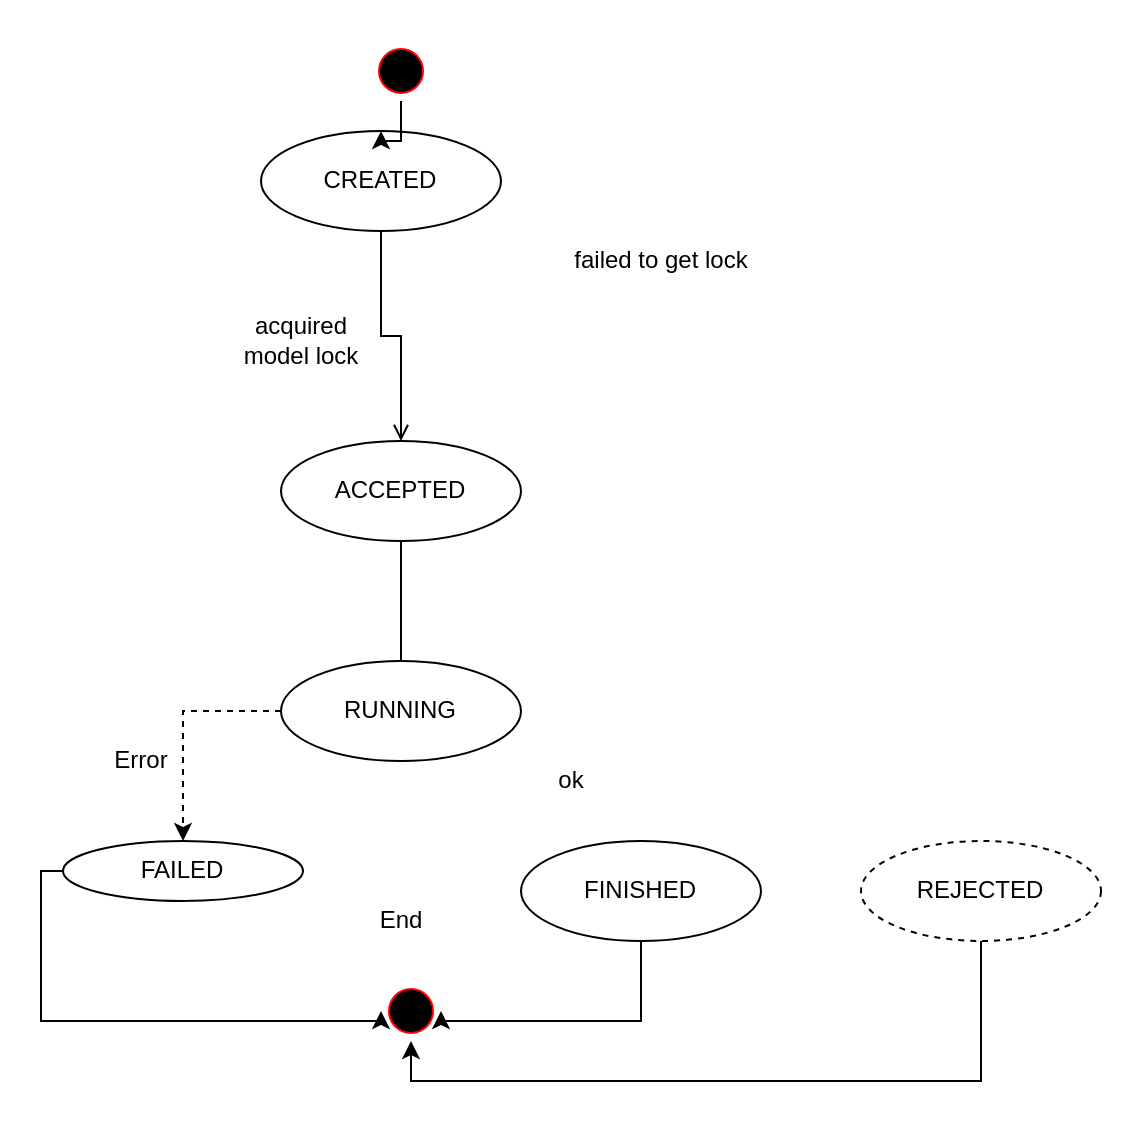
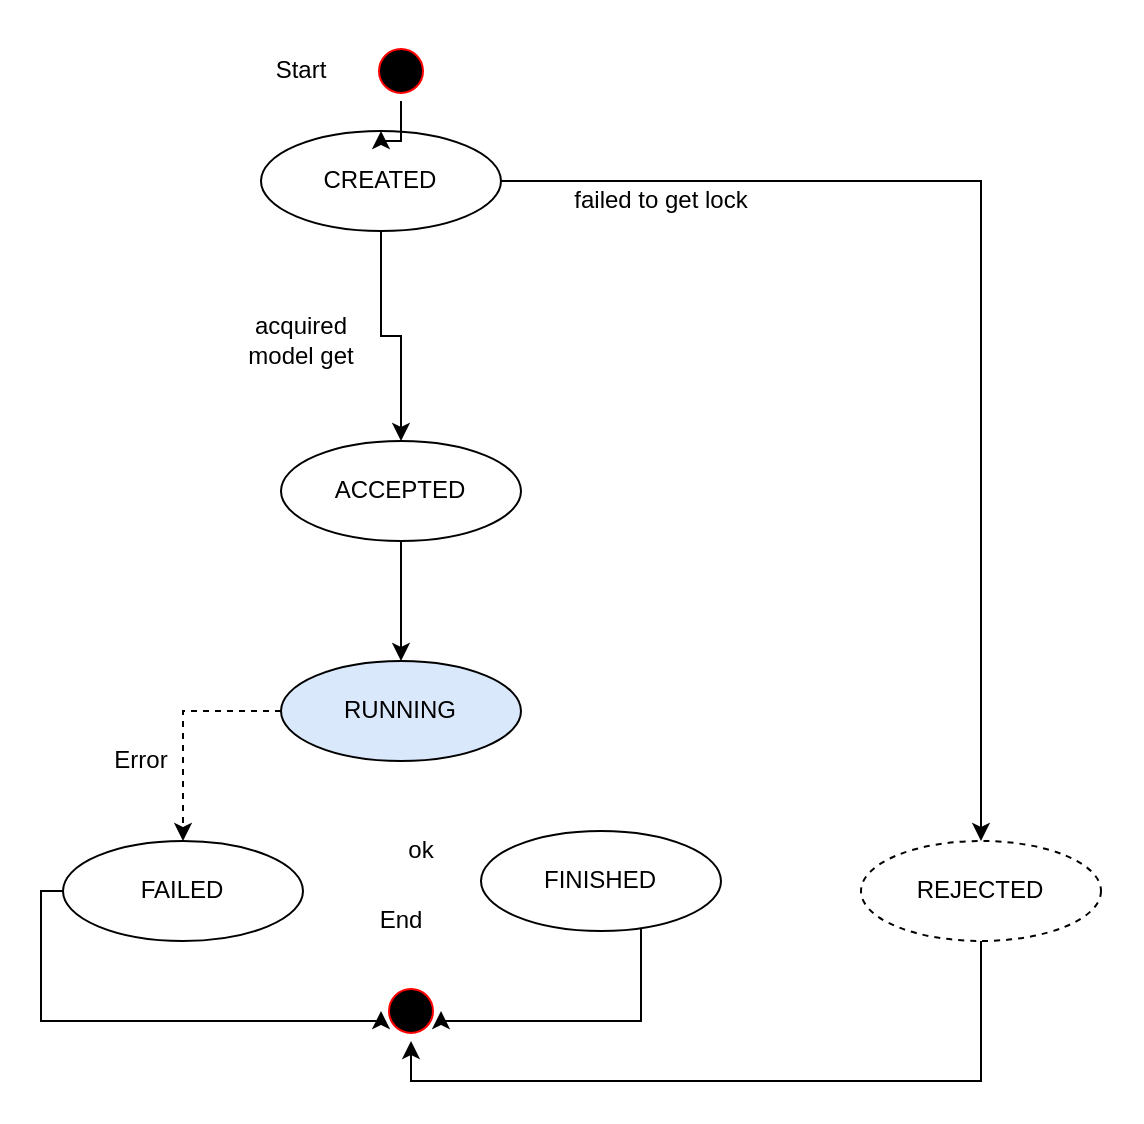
node "Start": added
node "failed to get lock": moved (661, 261) -> (661, 201)
edge "CREATED" -> "REJECTED": added
node "acquired model lock": label "acquired model lock" -> "acquired model get"
edge "CREATED" -> "ACCEPTED": arrowhead open -> classic
edge "ACCEPTED" -- "RUNNING": arrowhead none -> classic
node "RUNNING": fillcolor #ffffff -> #dae8fc
node "ok": moved (571, 781) -> (421, 851)
node "FAILED": size 240x60 -> 240x100
node "FINISHED": moved (641, 891) -> (601, 881)
